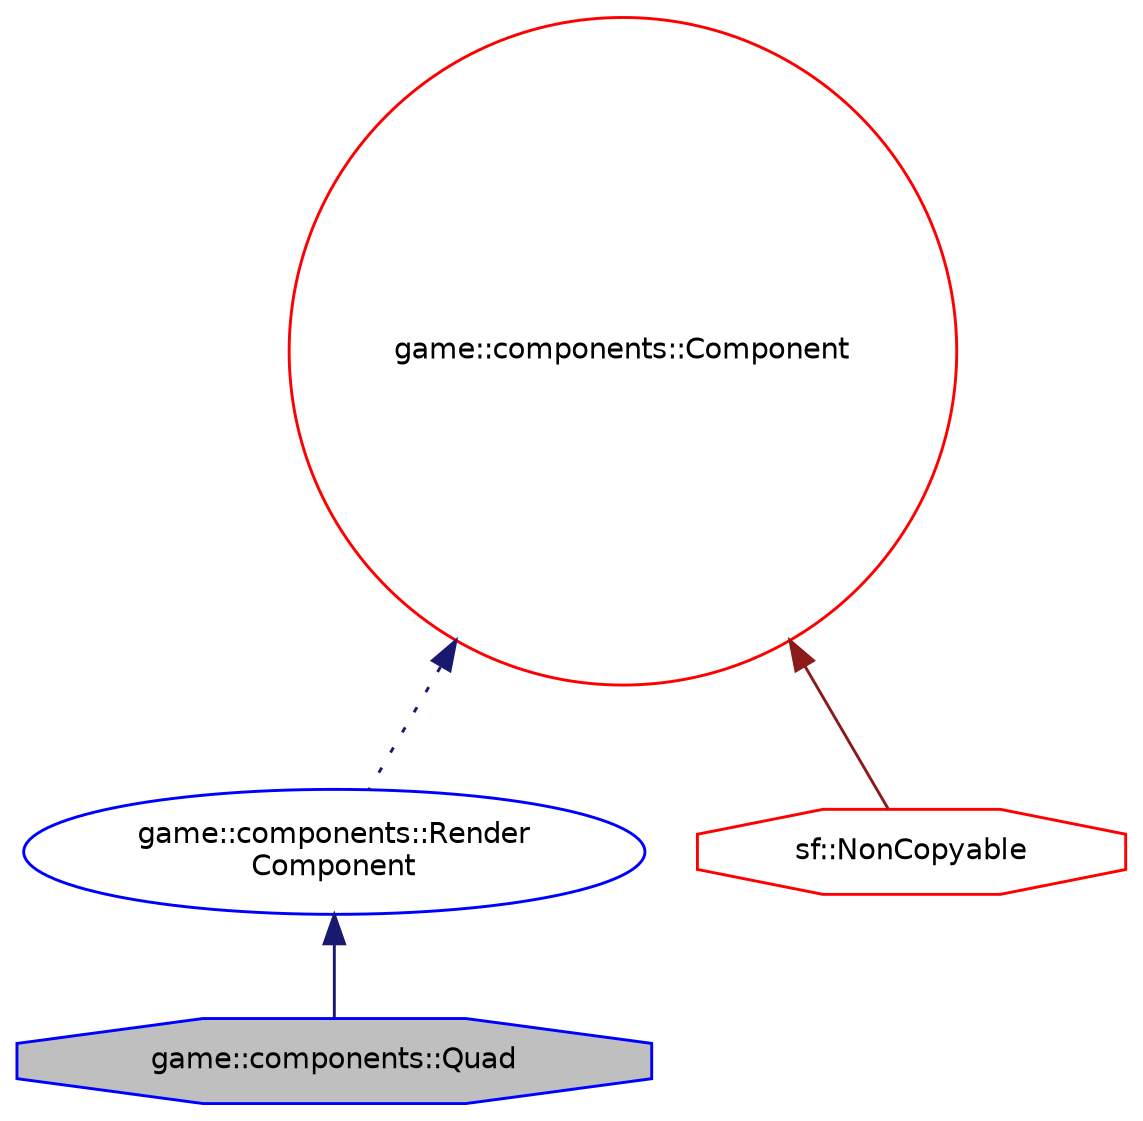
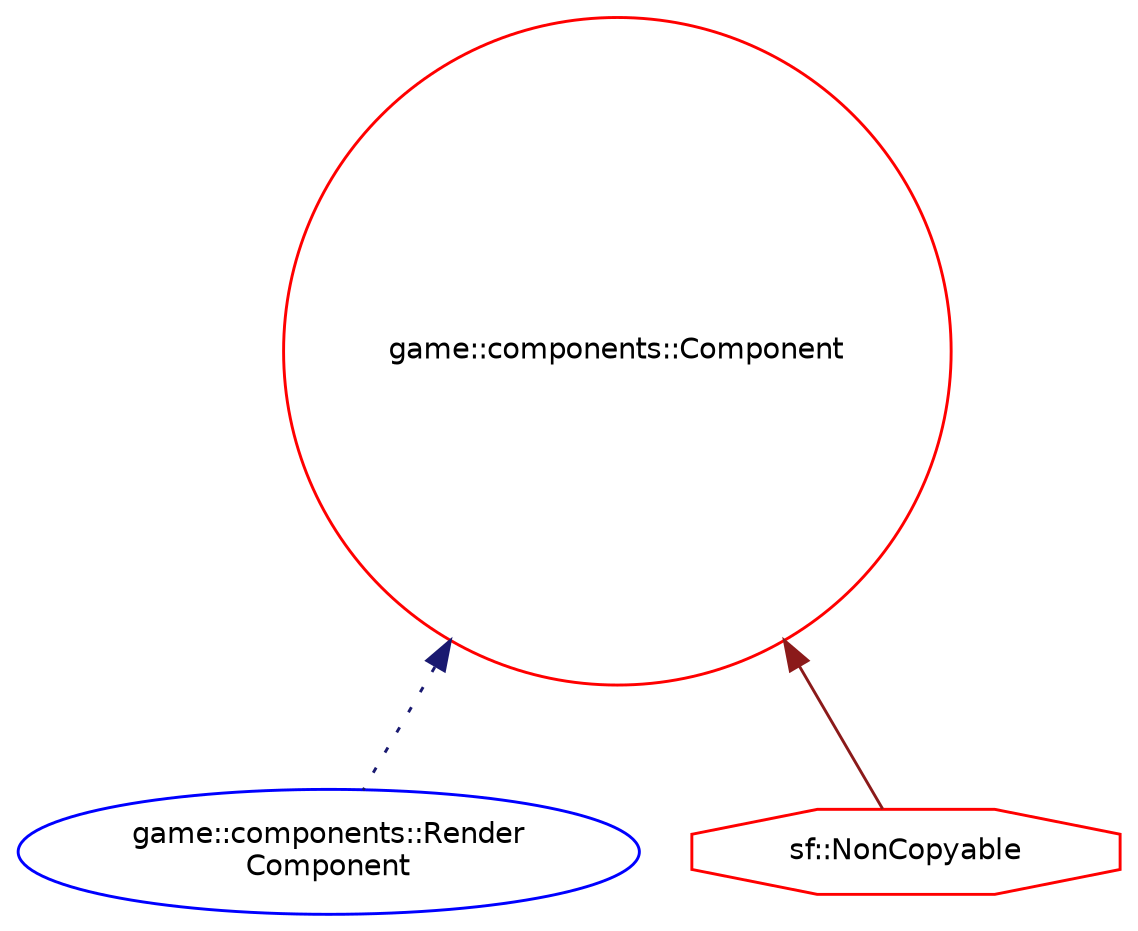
node "game::components::Quad": removed
